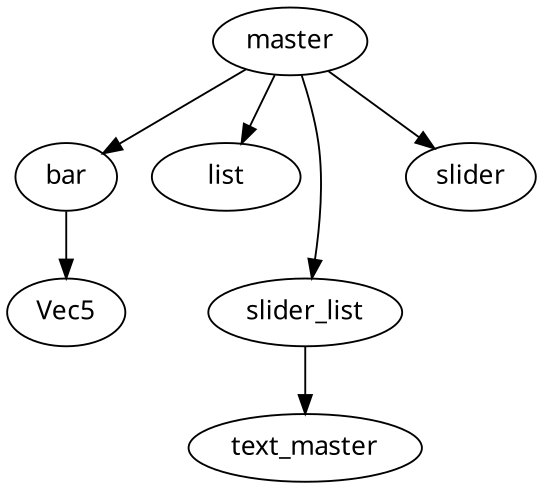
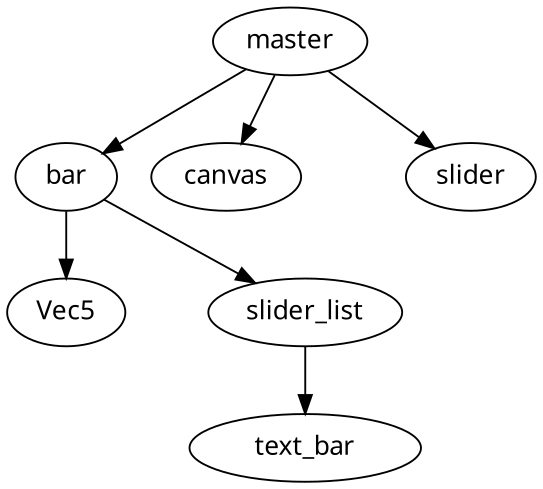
edge "master" -> "slider_list": now "bar" -> "slider_list"
node "list": label "list" -> "canvas"
node "text_master": label "text_master" -> "text_bar"
